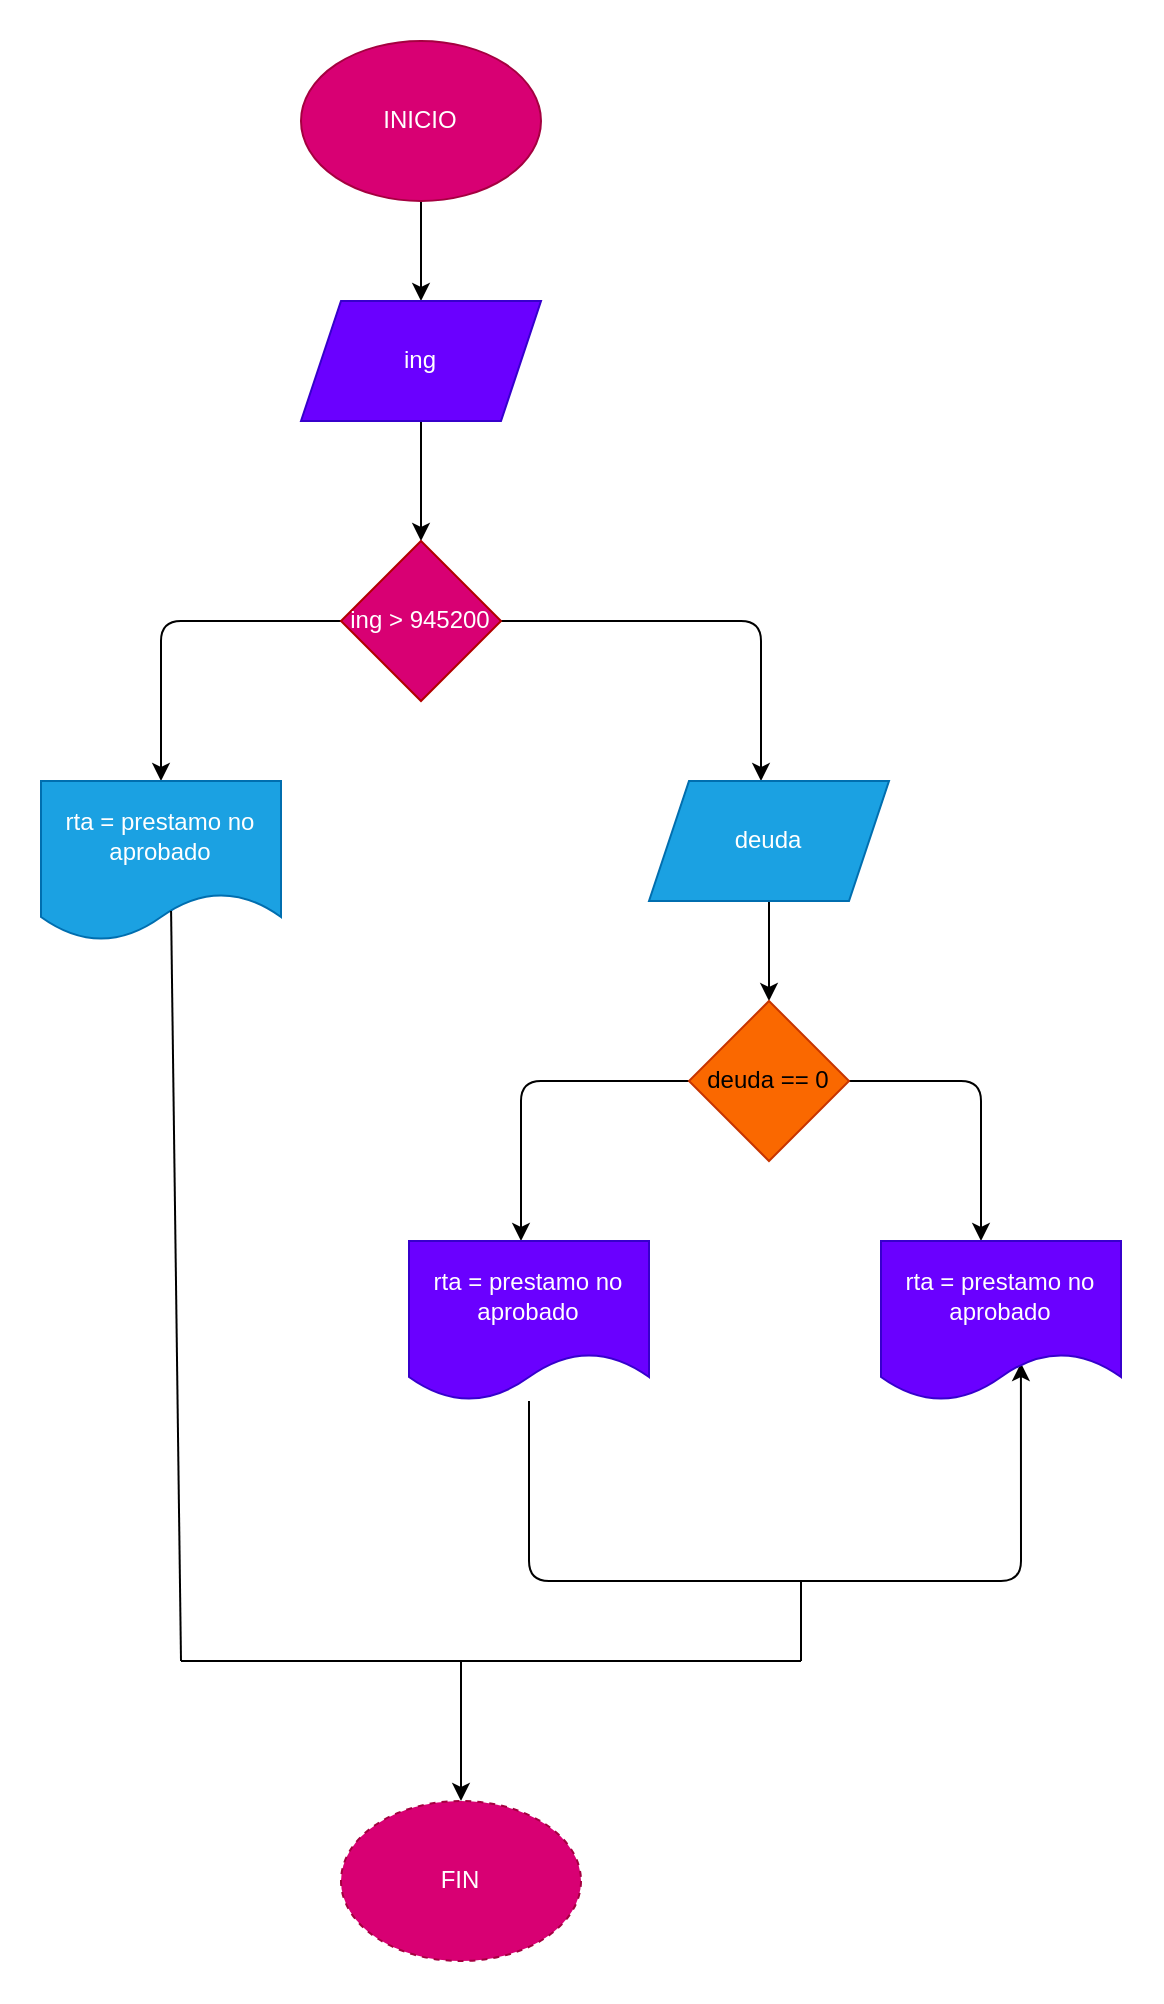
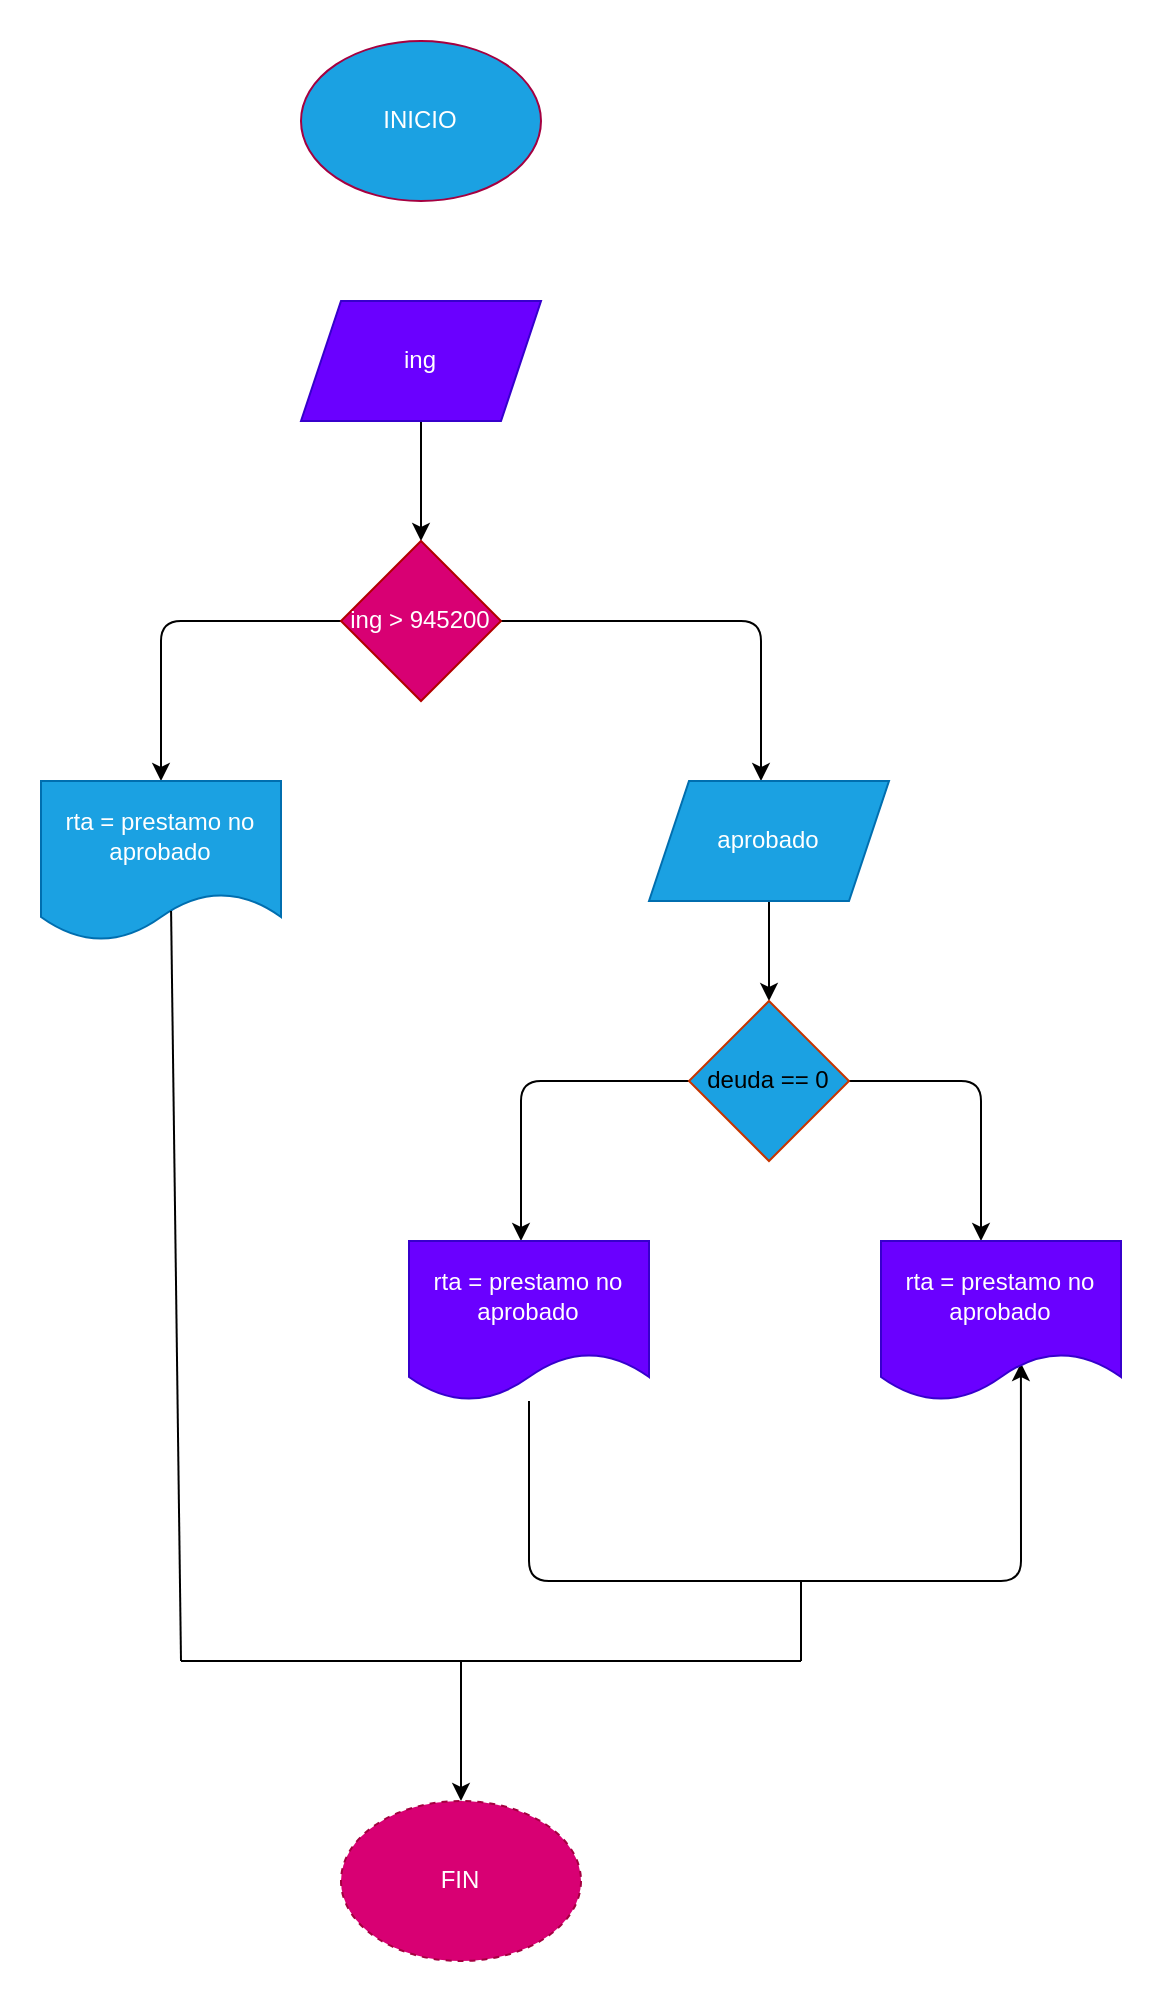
node "INICIO": fillcolor #d80073 -> #1ba1e2
edge "INICIO" -> "ing": removed
node "deuda": label "deuda" -> "aprobado"
node "deuda == 0": fillcolor #fa6800 -> #1ba1e2
